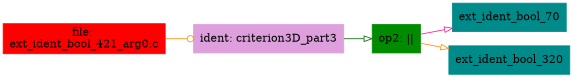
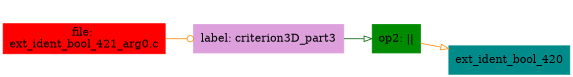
node "ext_ident_bool_70": removed
node "ident: criterion3D_part3": label "ident: criterion3D_part3" -> "label: criterion3D_part3"
node "ext_ident_bool_320": label "ext_ident_bool_320" -> "ext_ident_bool_420"
